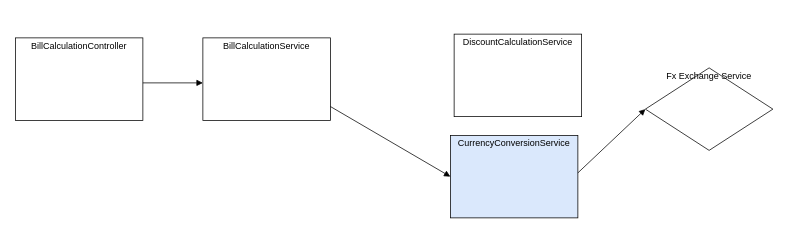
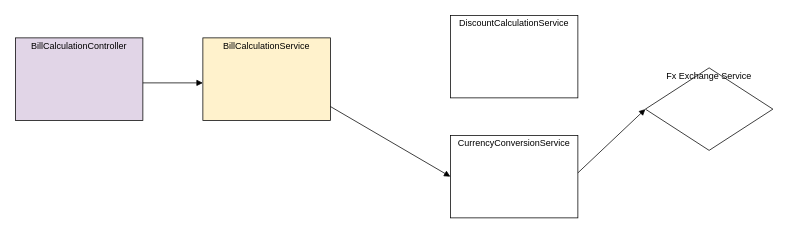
node "DiscountCalculationService": moved (518, 75) -> (514, 57)
node "BillCalculationController": fillcolor #ffffff -> #e1d5e7
node "BillCalculationService": fillcolor #ffffff -> #fff2cc
node "CurrencyConversionService": fillcolor #dae8fc -> #ffffff
